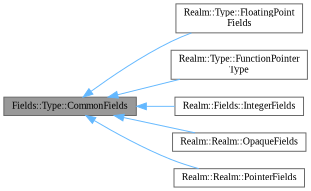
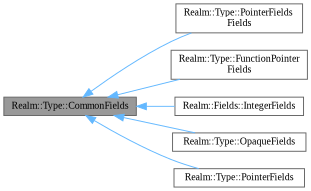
node "Realm::Type::FloatingPoint Fields": label "Realm::Type::FloatingPoint Fields" -> "Realm::Type::PointerFields Fields"
node "Realm::Type::FunctionPointer Type": label "Realm::Type::FunctionPointer Type" -> "Realm::Type::FunctionPointer Fields"
node "Fields::Type::CommonFields": label "Fields::Type::CommonFields" -> "Realm::Type::CommonFields"
node "Realm::Realm::OpaqueFields": label "Realm::Realm::OpaqueFields" -> "Realm::Type::OpaqueFields"
node "Realm::Realm::PointerFields": label "Realm::Realm::PointerFields" -> "Realm::Type::PointerFields"
